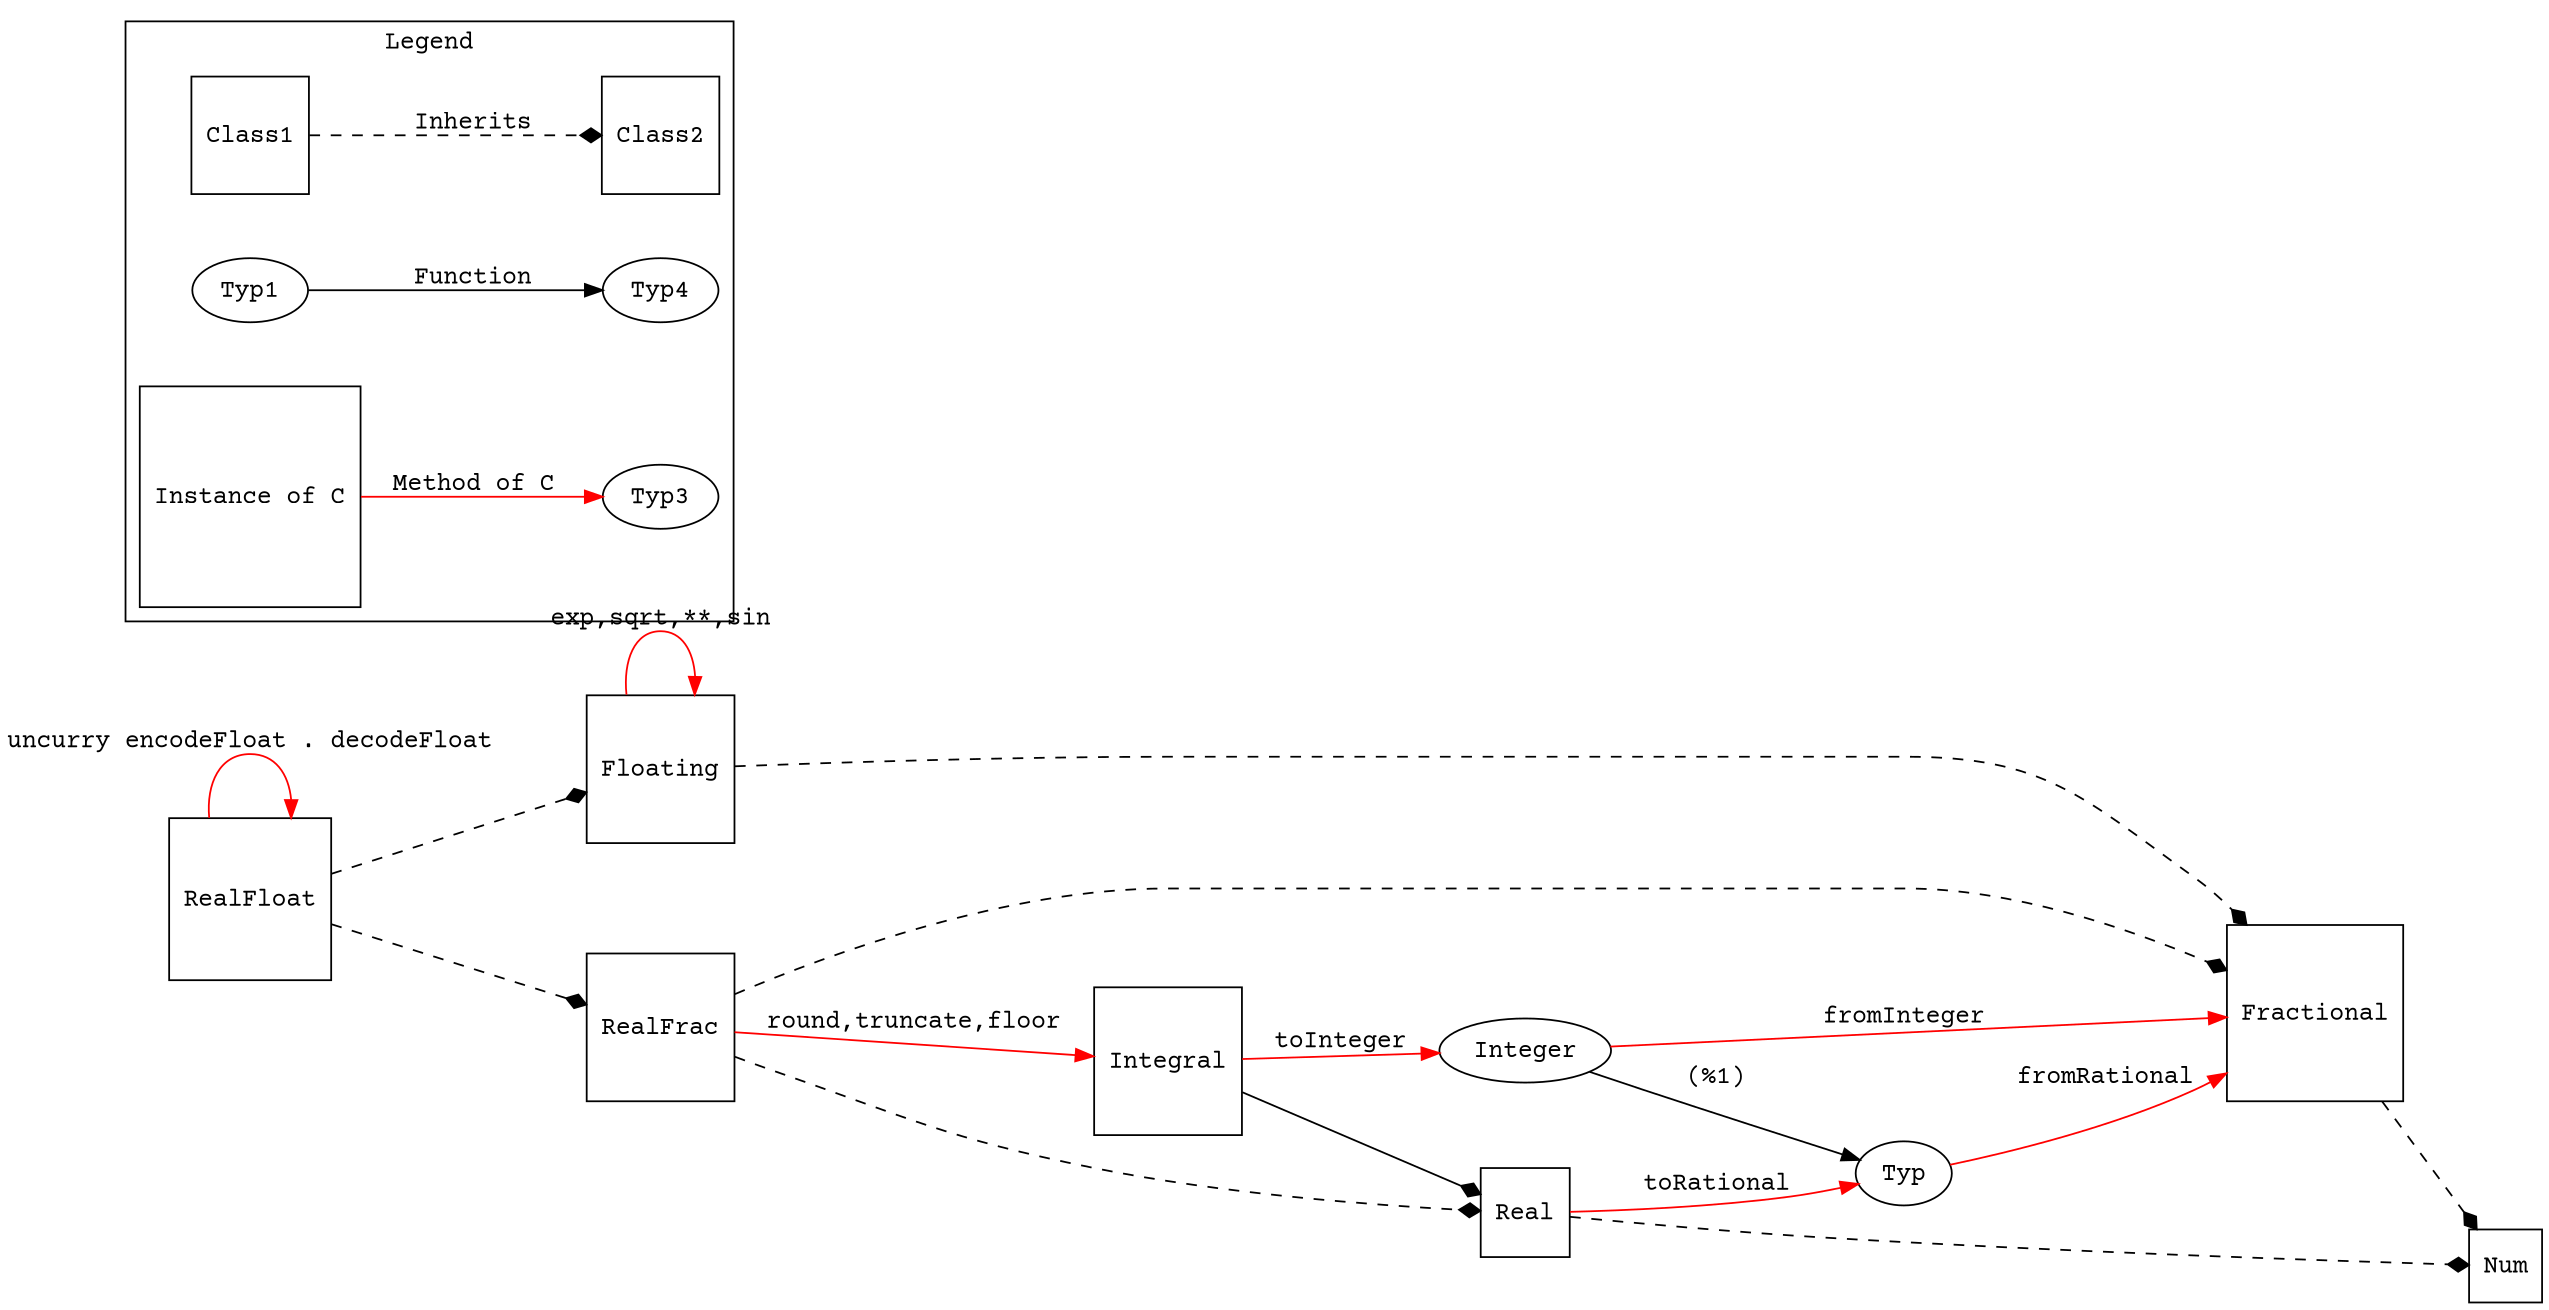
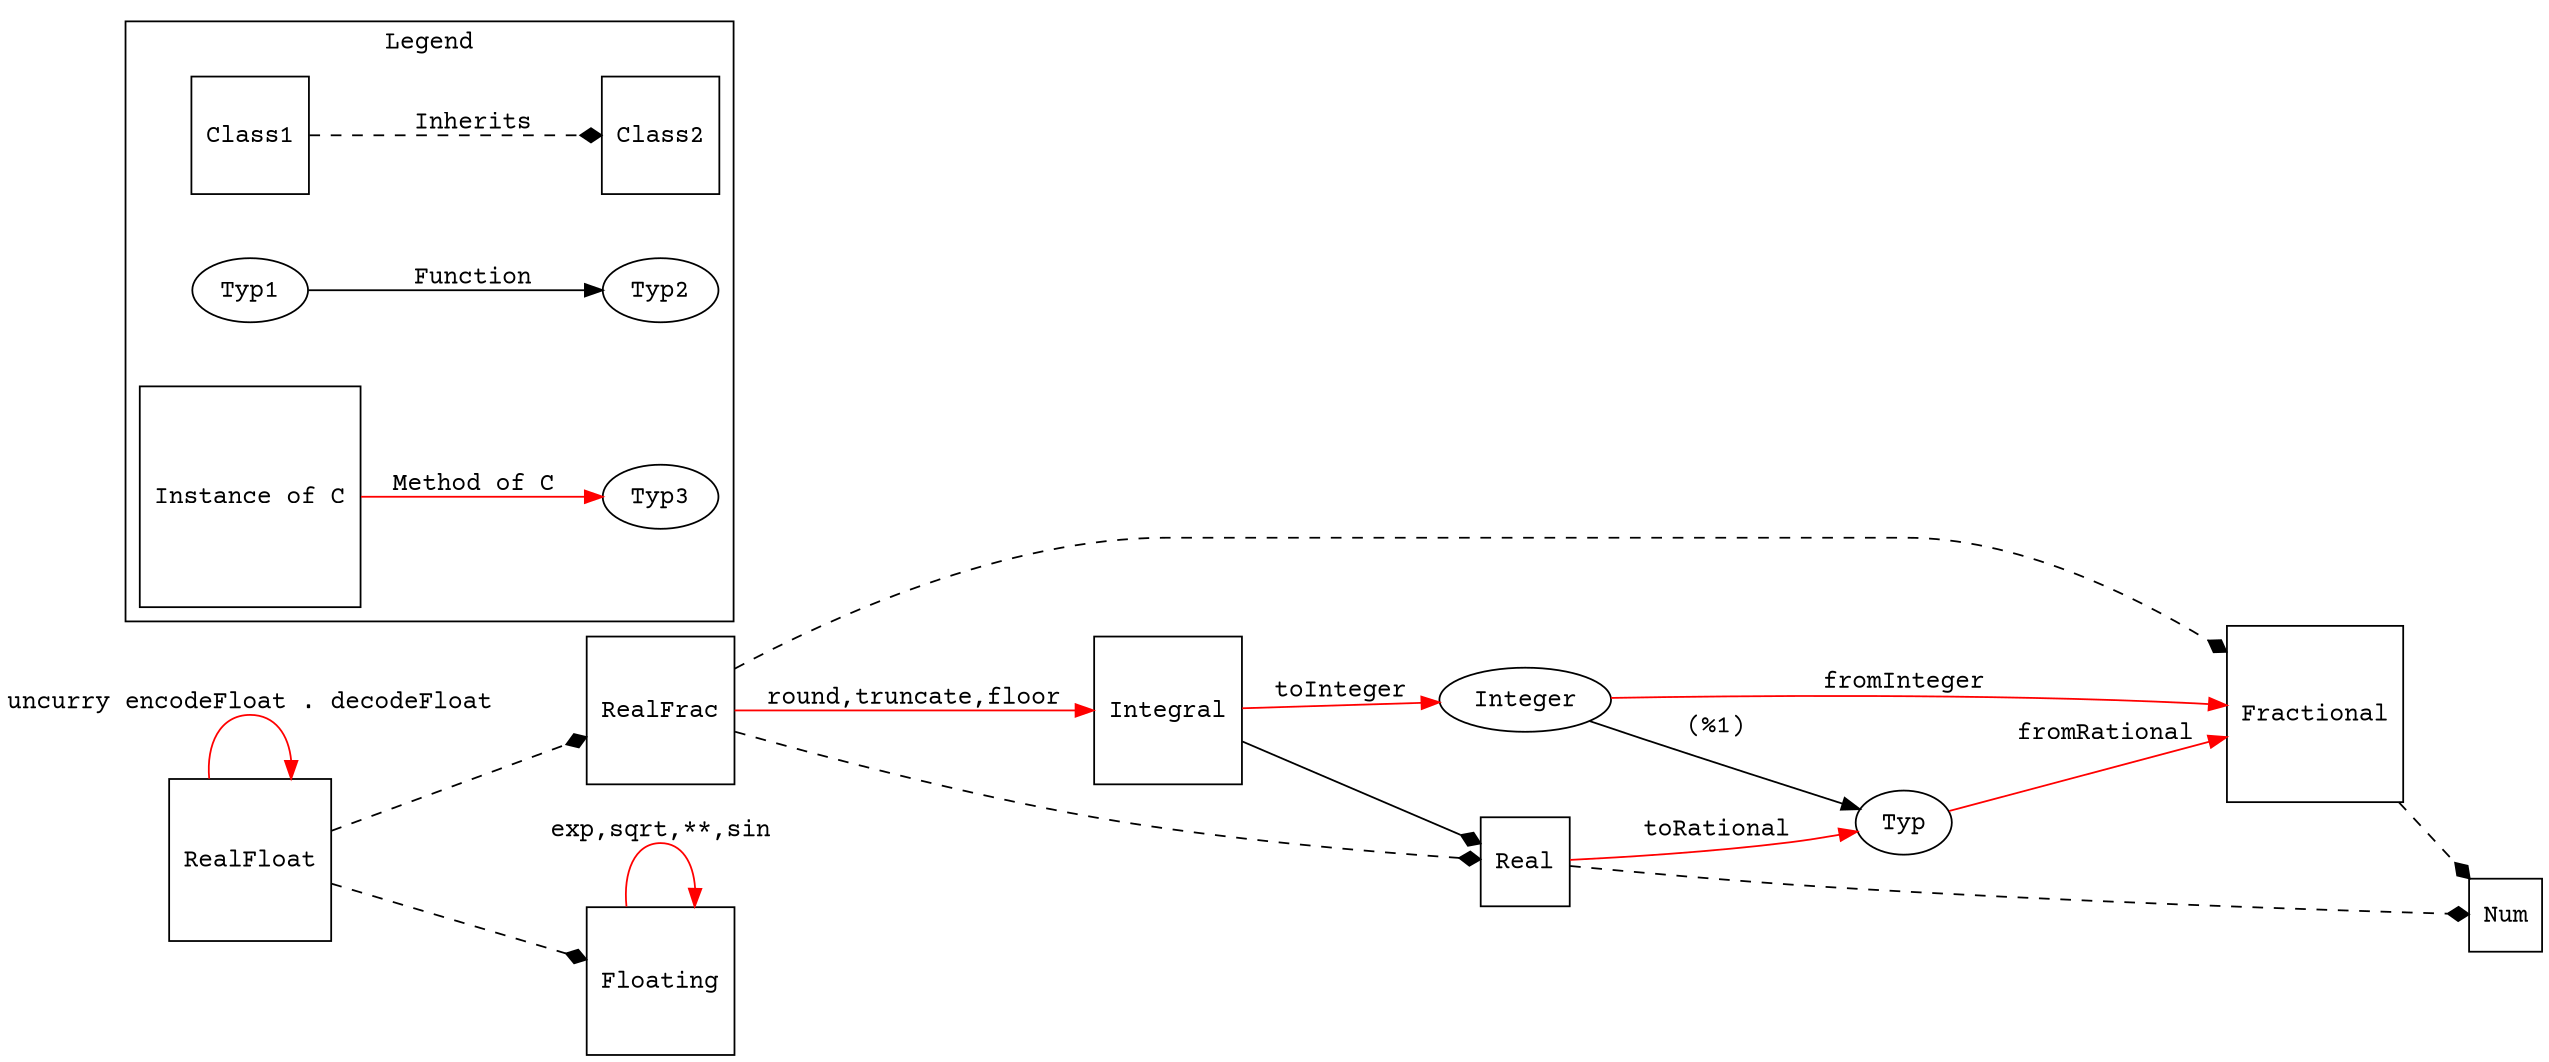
node "Typ4": label "Typ4" -> "Typ2"
edge "Floating" -> "Fractional": removed
